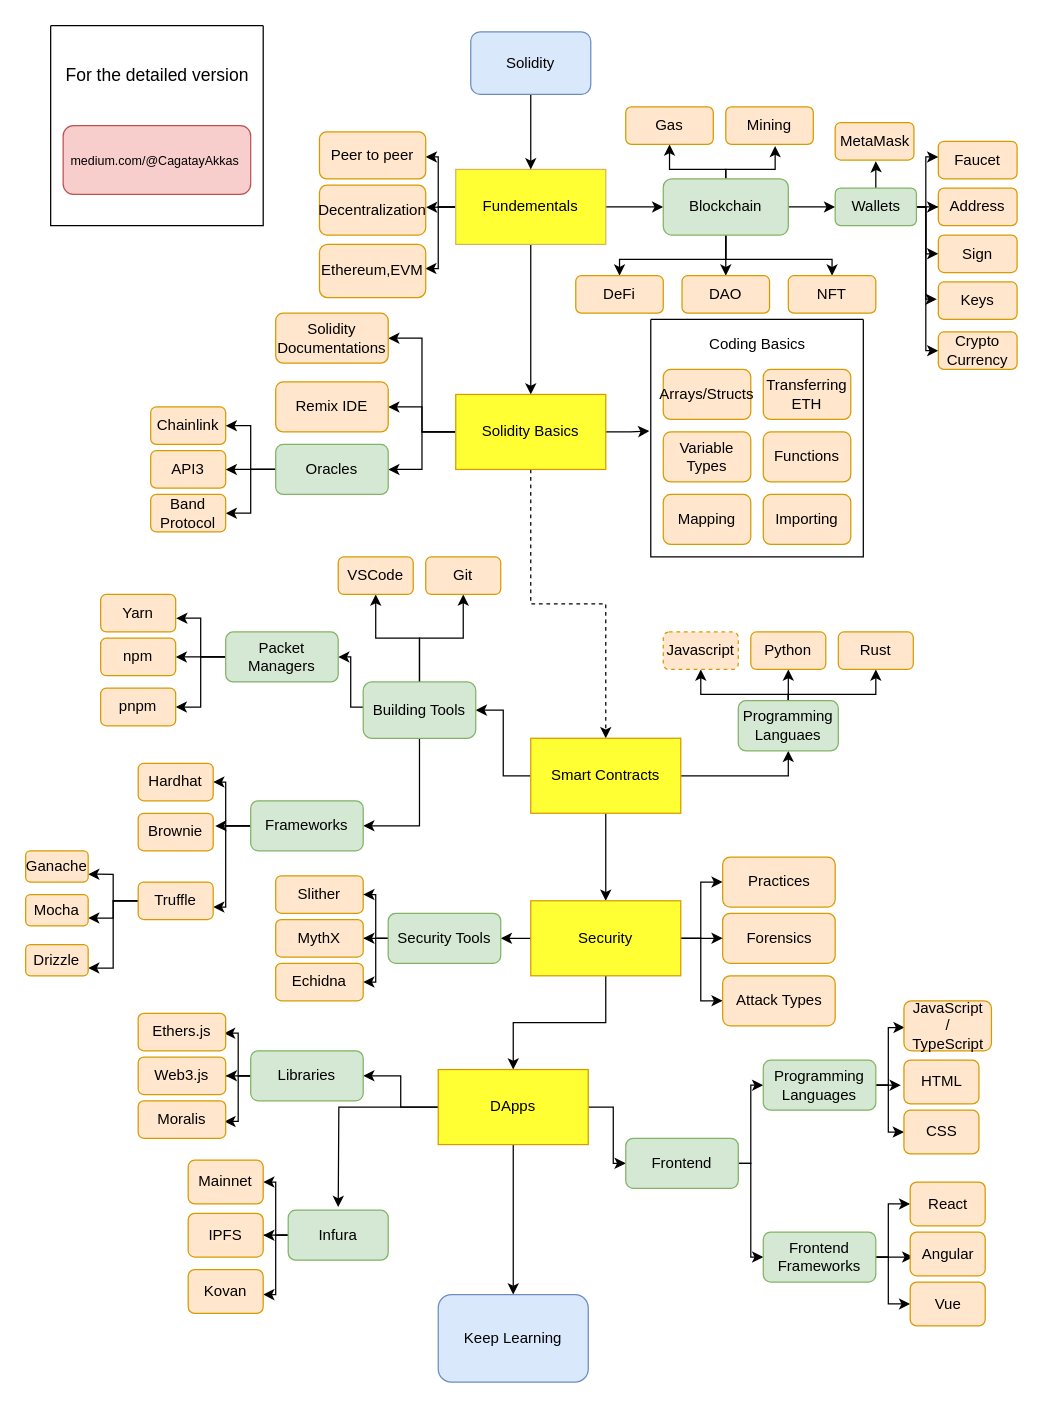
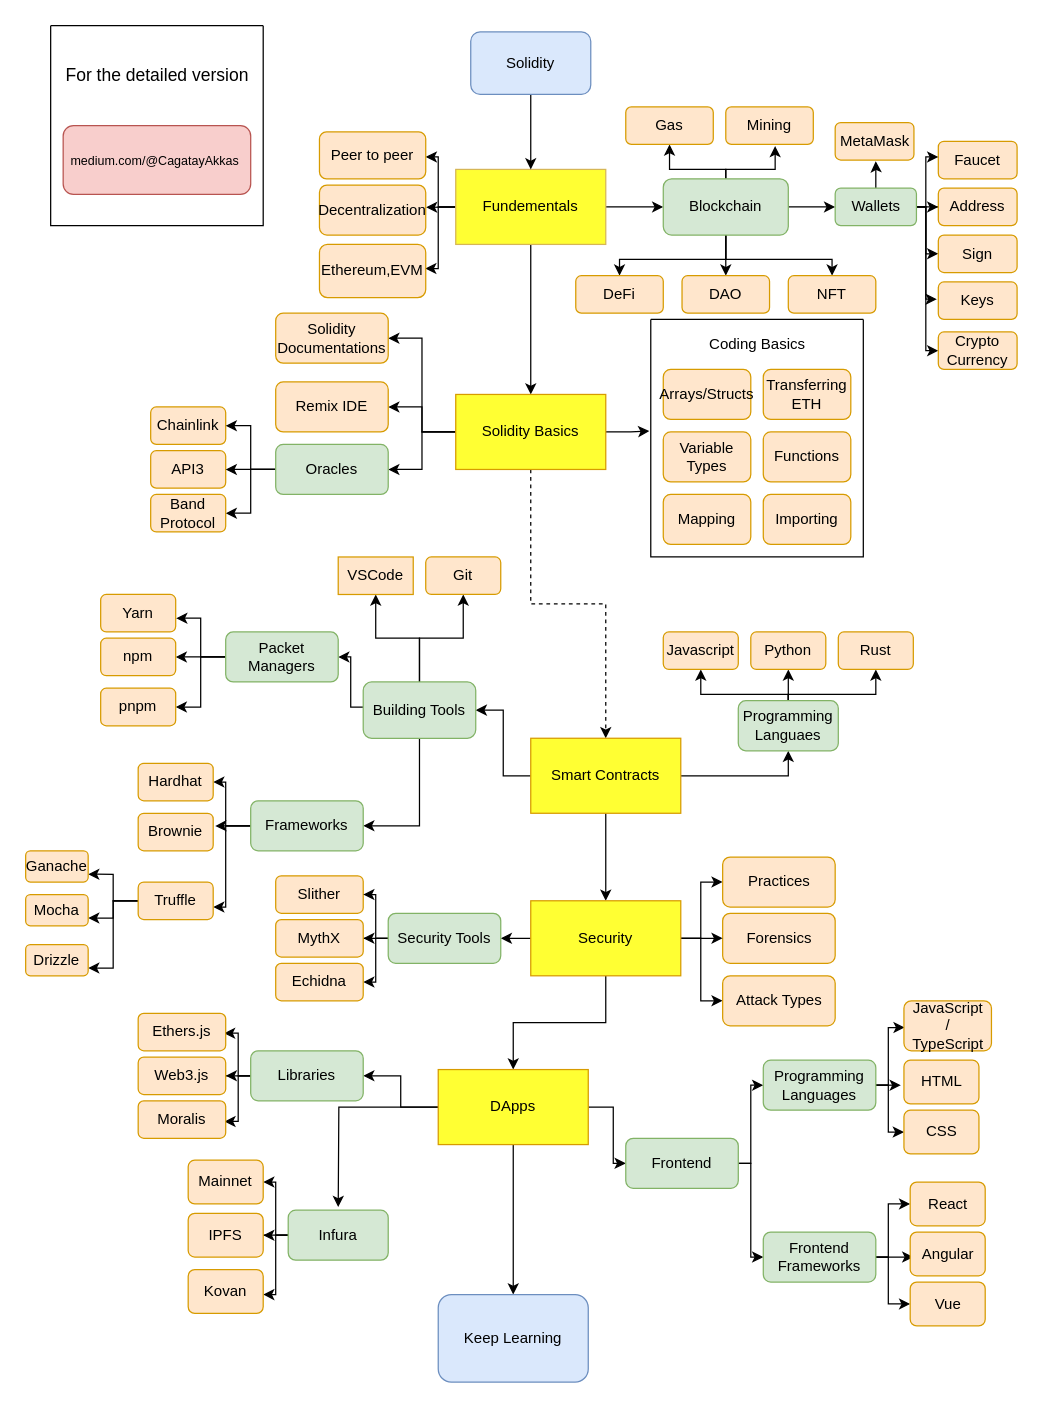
node "VSCode": shape rounded rectangle -> rectangle
node "Javascript": style dashed -> solid
